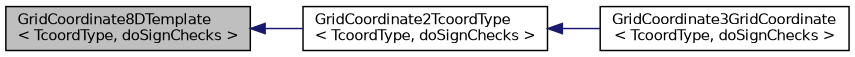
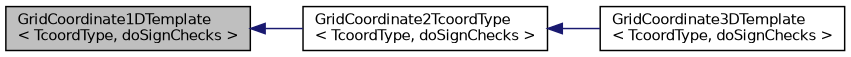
node "GridCoordinate8DTemplate < TcoordType, doSignChecks >": label "GridCoordinate8DTemplate < TcoordType, doSignChecks >" -> "GridCoordinate1DTemplate < TcoordType, doSignChecks >"
node "GridCoordinate3GridCoordinate < TcoordType, doSignChecks >": label "GridCoordinate3GridCoordinate < TcoordType, doSignChecks >" -> "GridCoordinate3DTemplate < TcoordType, doSignChecks >"
